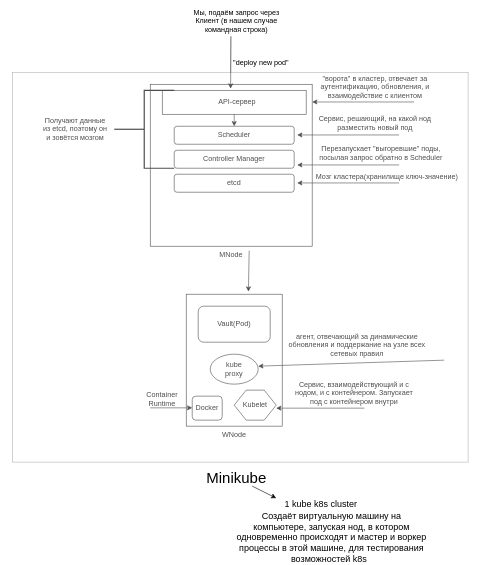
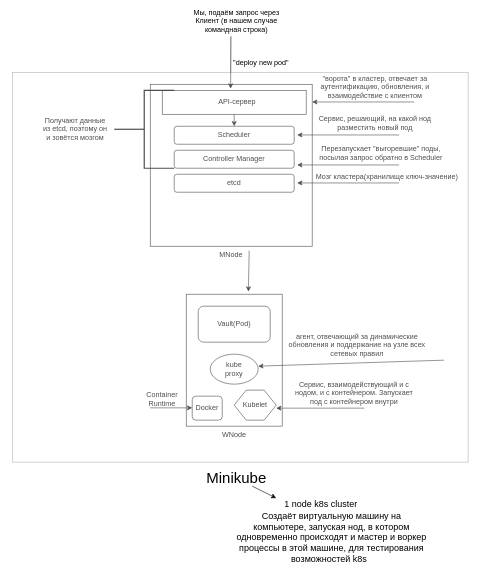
node "1 kube k8s cluster": label "1 kube k8s cluster" -> "1 node k8s cluster"
